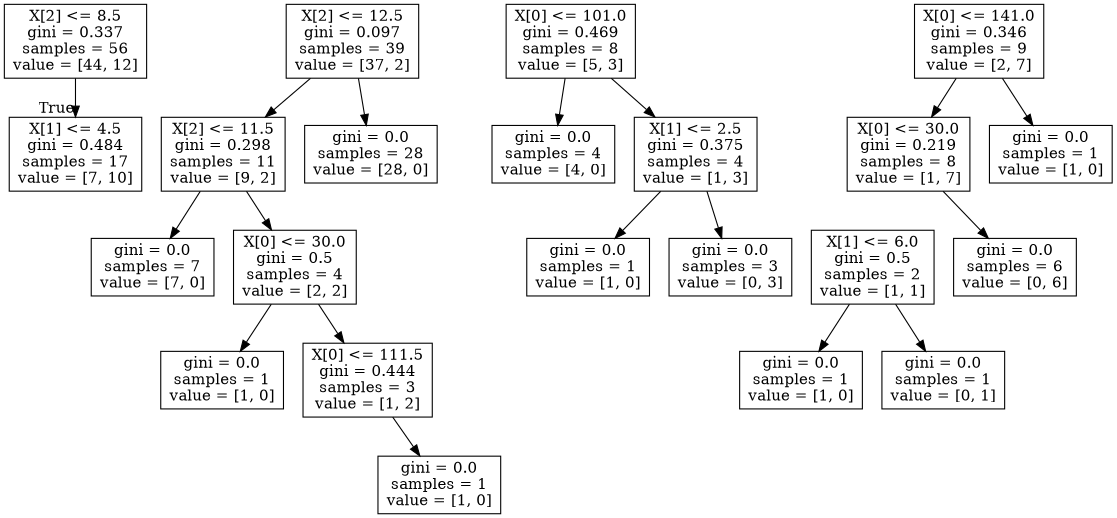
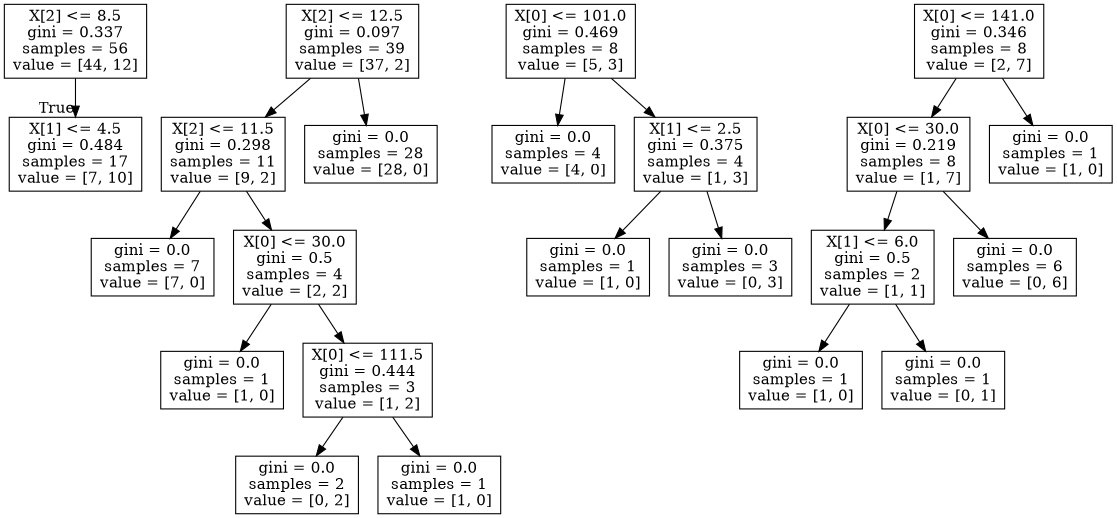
node "X[0] <= 141.0 gini = 0.346 samples = 9 value = [2, 7]": label "X[0] <= 141.0 gini = 0.346 samples = 9 value = [2, 7]" -> "X[0] <= 141.0 gini = 0.346 samples = 8 value = [2, 7]"
edge "X[0] <= 30.0 gini = 0.219 samples = 8 value = [1, 7]" -> "X[1] <= 6.0 gini = 0.5 samples = 2 value = [1, 1]": added
node "gini = 0.0 samples = 2 value = [0, 2]": added
